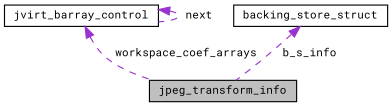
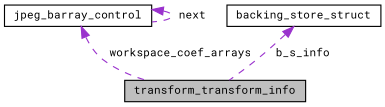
node "jvirt_barray_control": label "jvirt_barray_control" -> "jpeg_barray_control"
node "jpeg_transform_info": label "jpeg_transform_info" -> "transform_transform_info"
